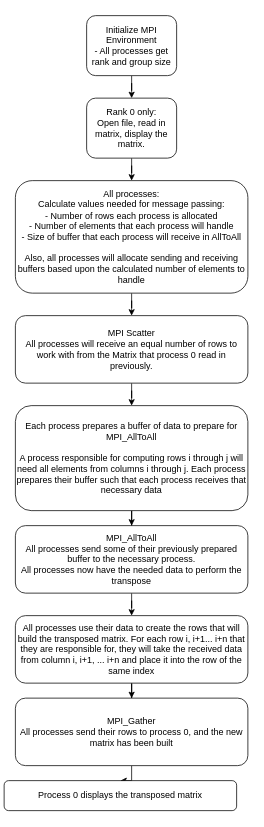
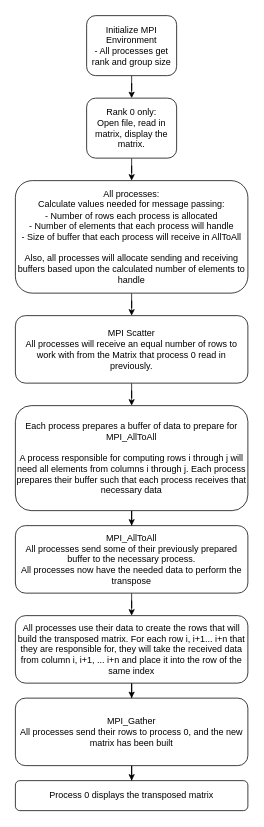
node "Process 0 displays the transposed matrix": moved (120, 795) -> (132, 795)
